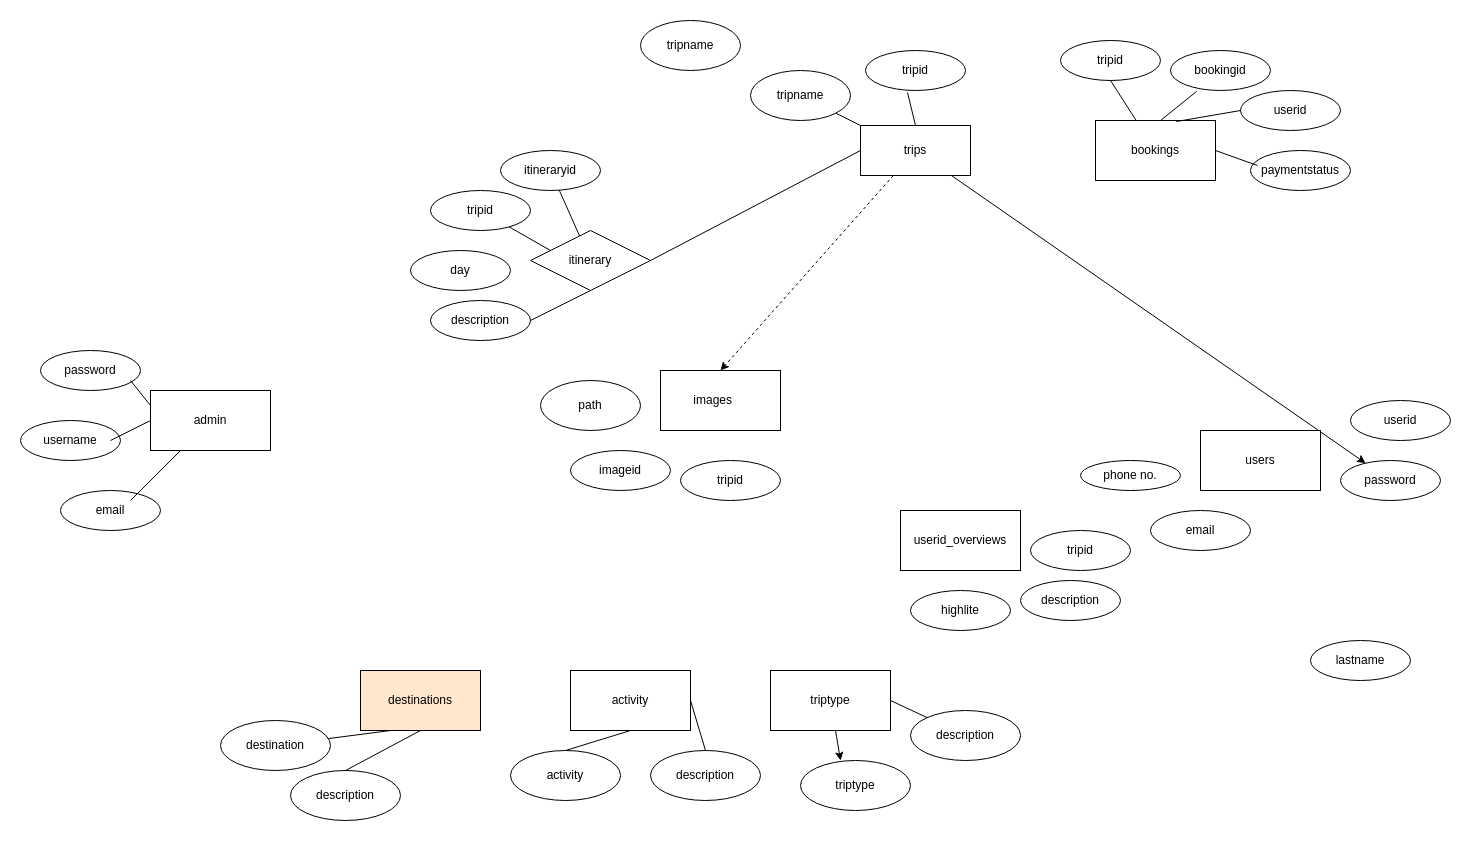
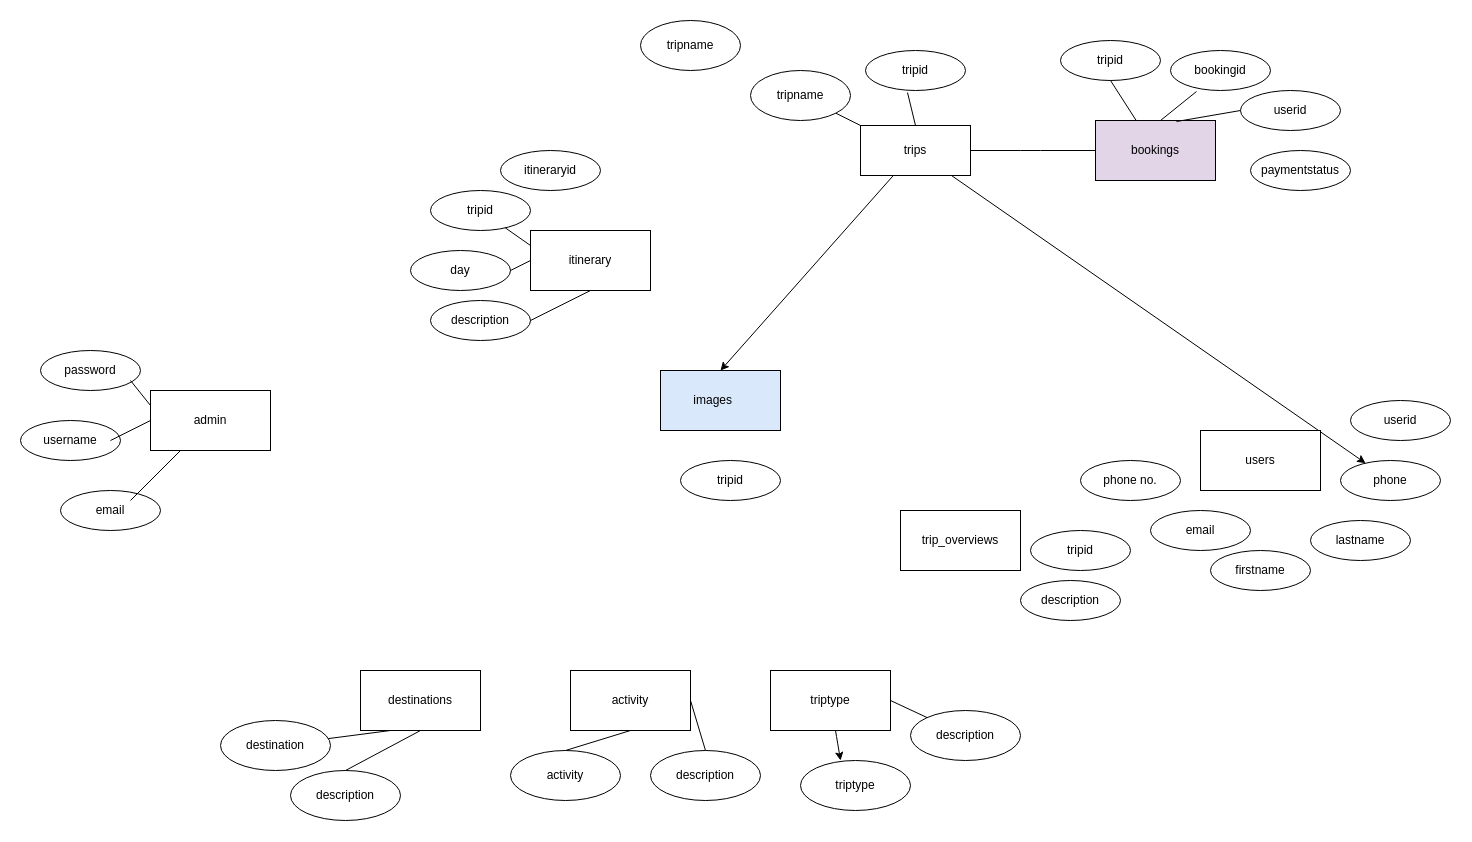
edge "trips" -- "bookings": added
node "bookings": fillcolor #ffffff -> #e1d5e7
edge "bookings" -- "paymentstatus": removed
edge "trips" -- "itinerary": removed
edge "itineraryid" -- "itinerary": removed
node "itinerary": shape diamond -> rectangle
edge "itinerary" -- "day": added
edge "trips" -> "images": style dashed -> solid
node "images": fillcolor #ffffff -> #dae8fc
node "path": removed
node "imageid": removed
node "phone no.": size 100x30 -> 100x40
node "password": label "password" -> "phone"
node "userid_overviews": label "userid_overviews" -> "trip_overviews"
node "firstname": added
node "highlite": removed
node "lastname": moved (1361, 661) -> (1361, 541)
node "destinations": fillcolor #ffe6cc -> #ffffff
